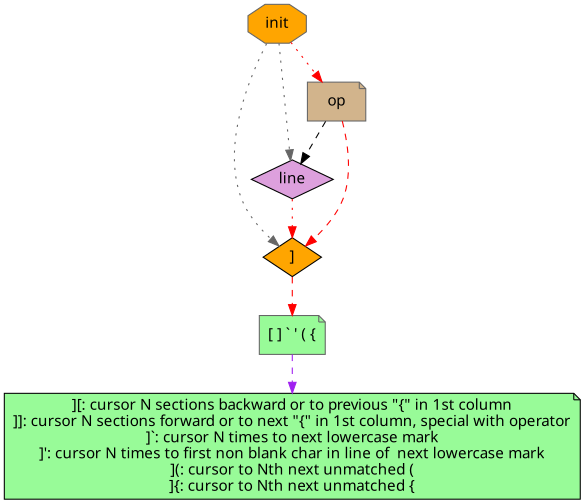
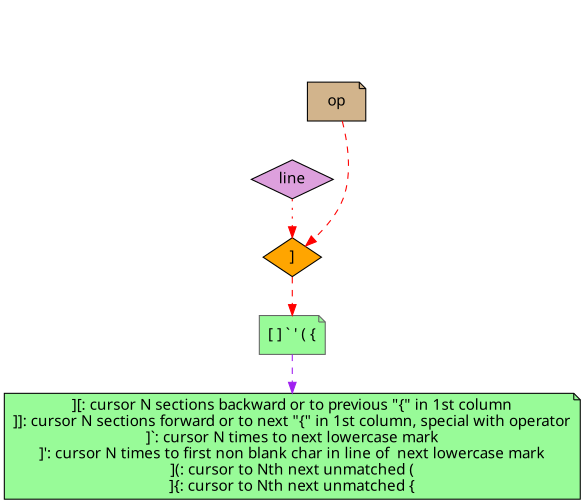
node "init": removed
node "op": color gray40 -> black
edge "op" -> "line": removed
